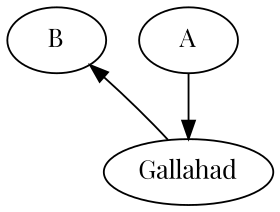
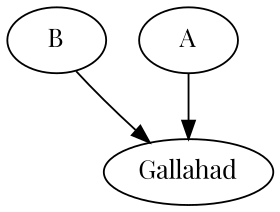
edge "Gallahad" -> "B": reversed
